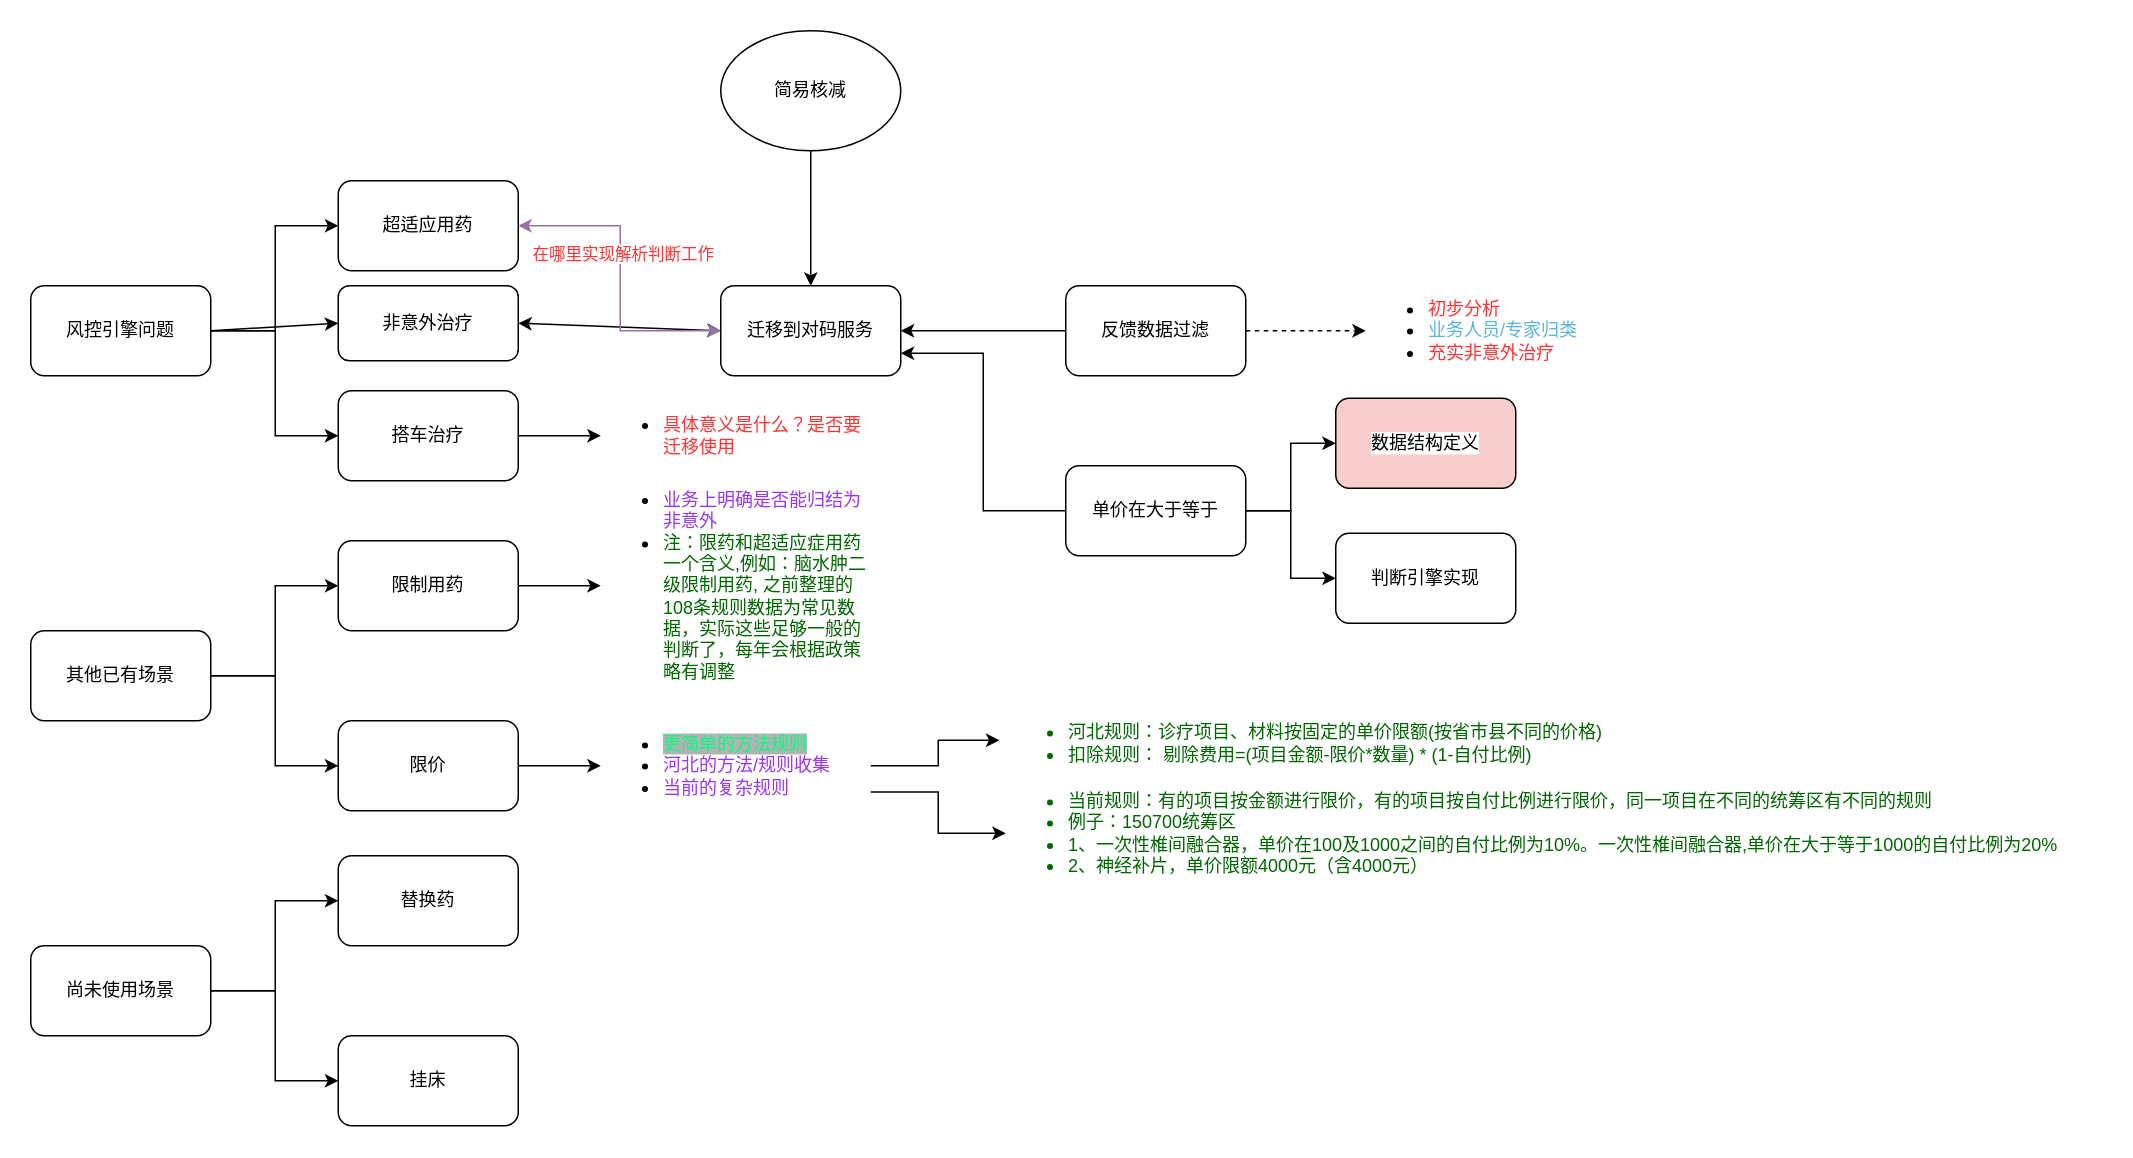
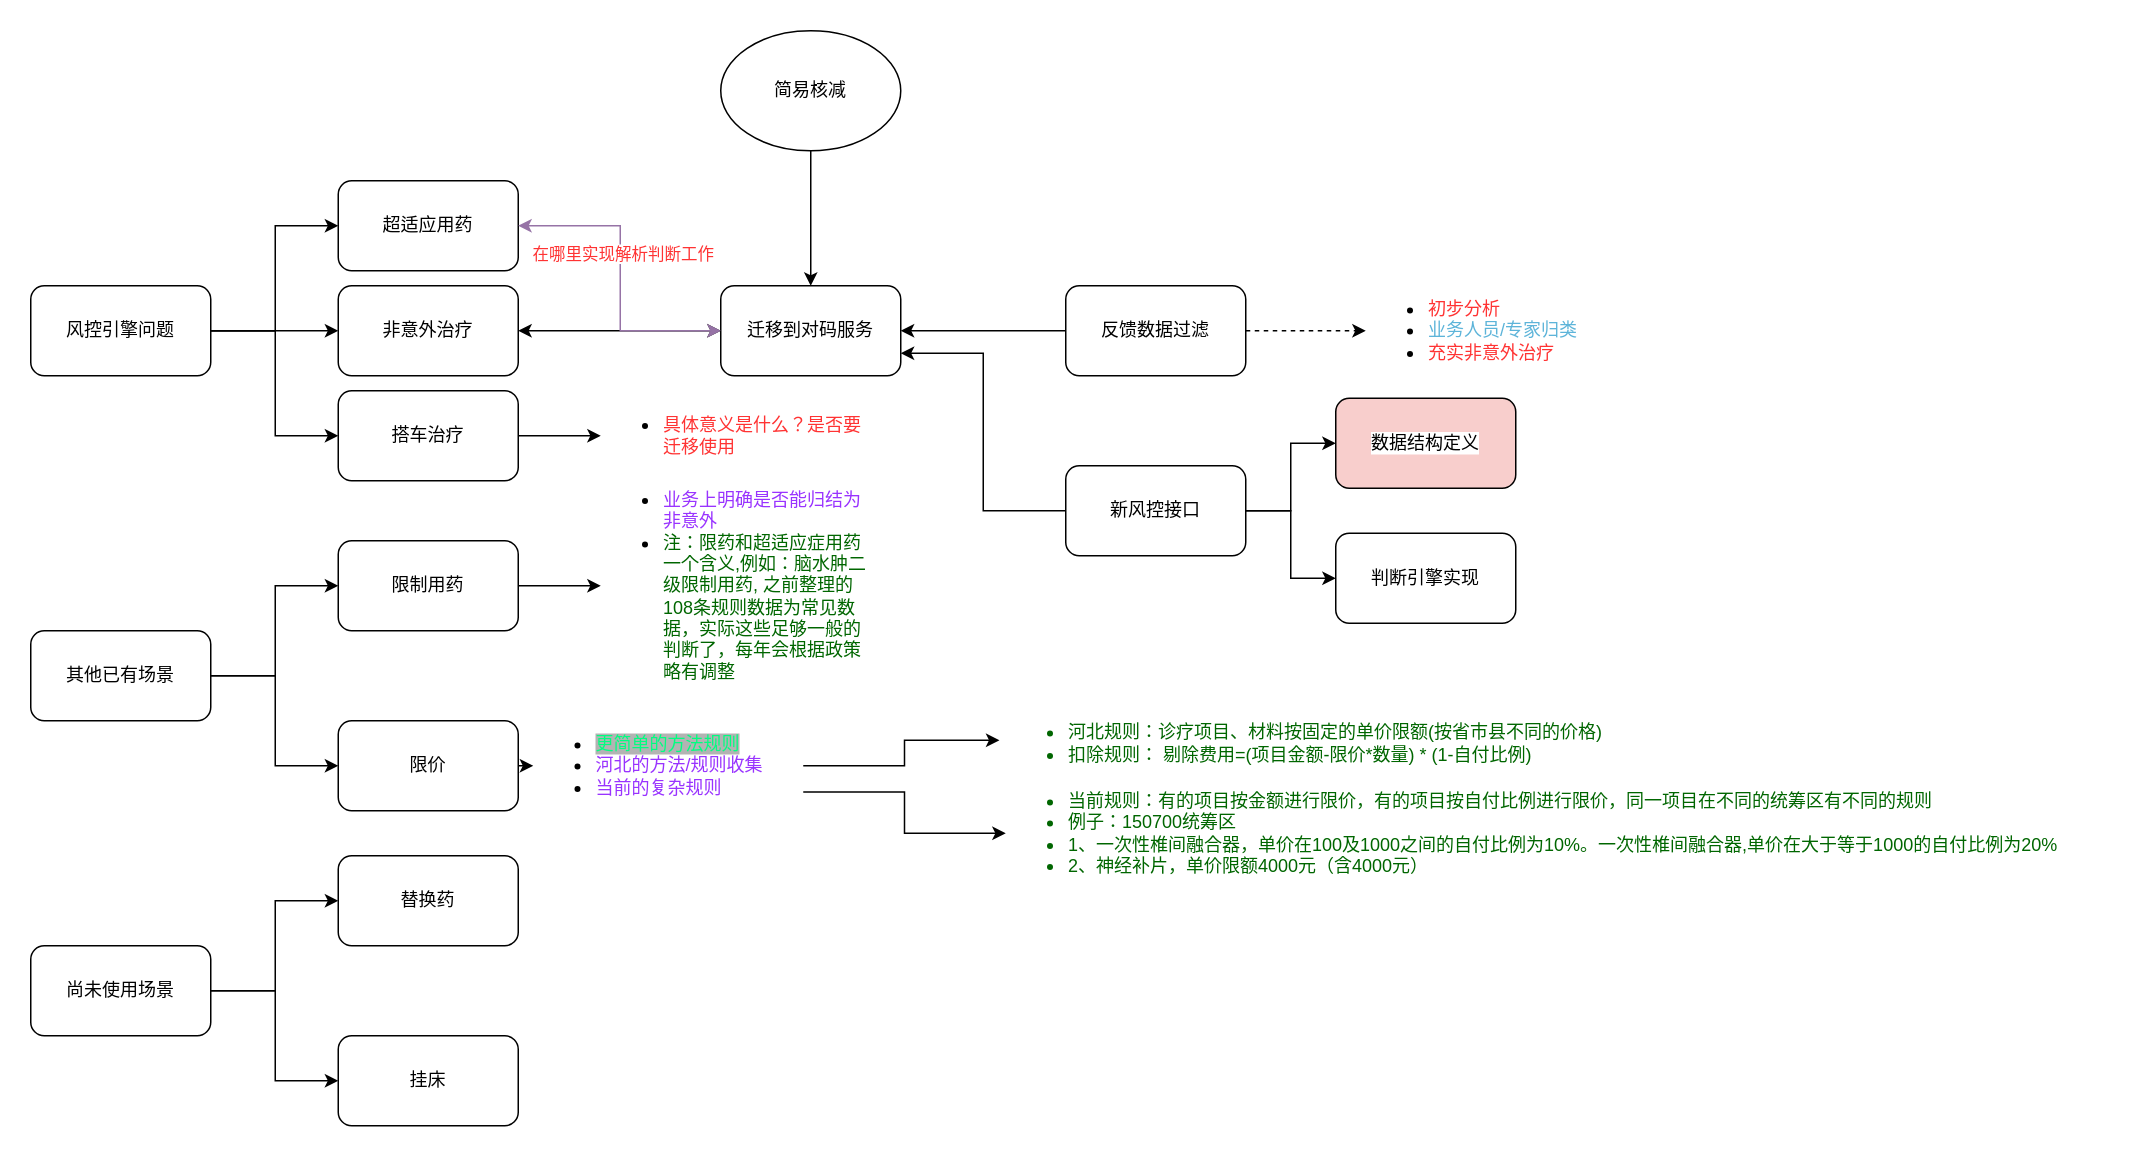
node "非意外治疗": size 180x75 -> 180x90
node "单价在大于等于": label "单价在大于等于" -> "新风控接口"
node "更简单的方法规则 河北的方法/规则收集 当前的复杂规则": moved (736, 766) -> (668, 766)
